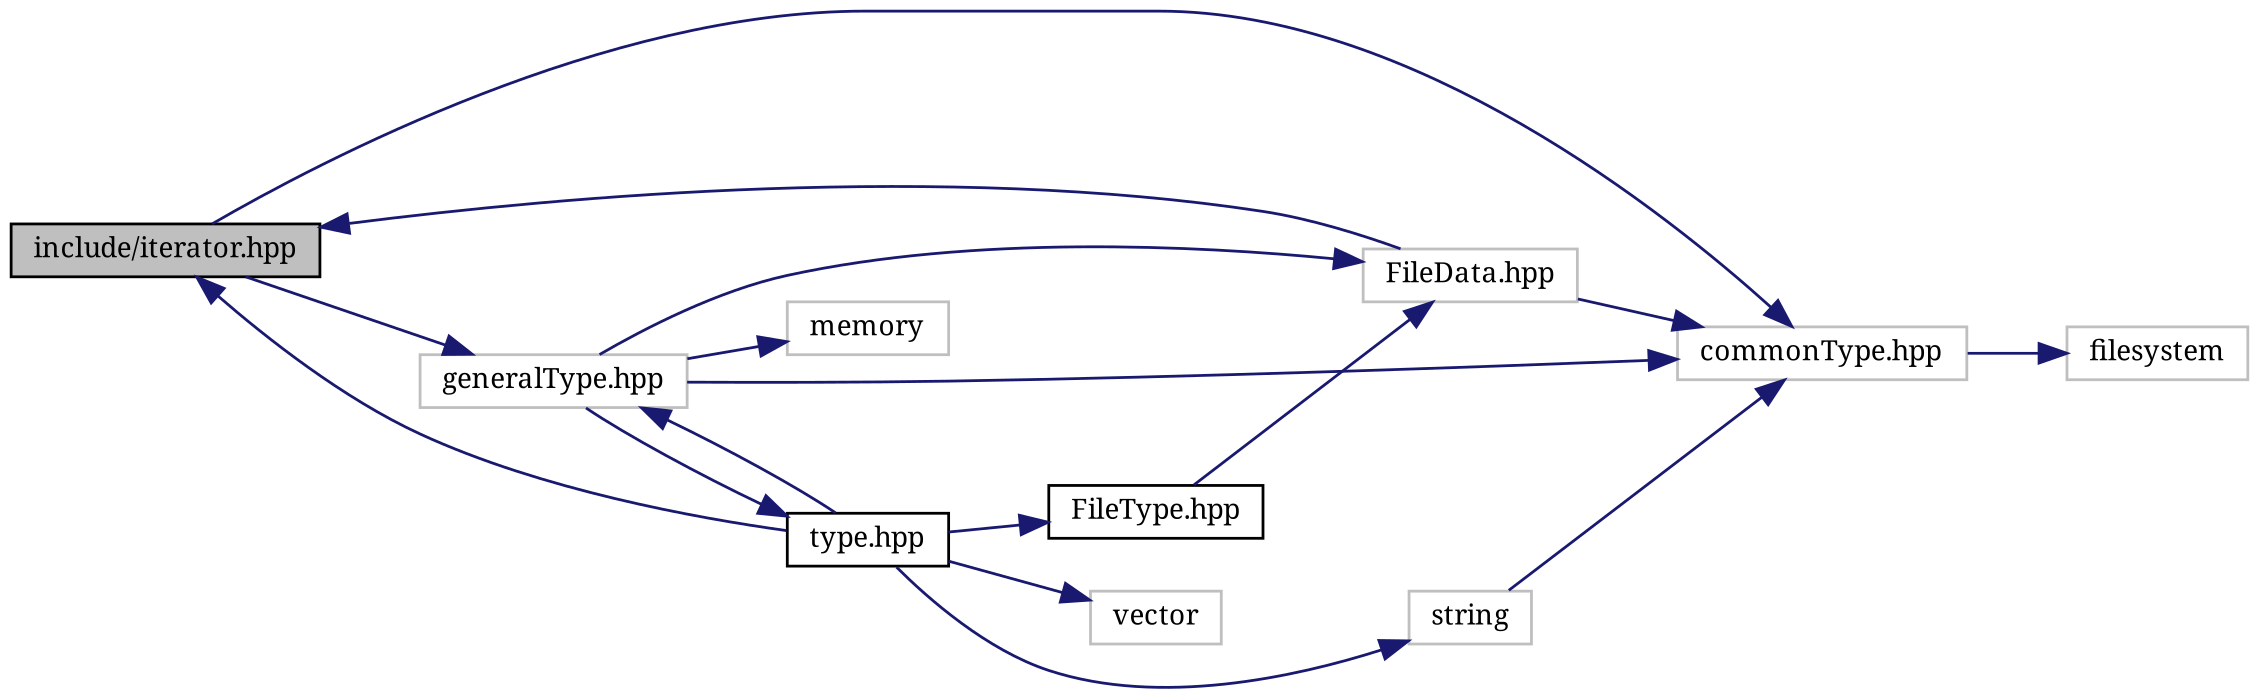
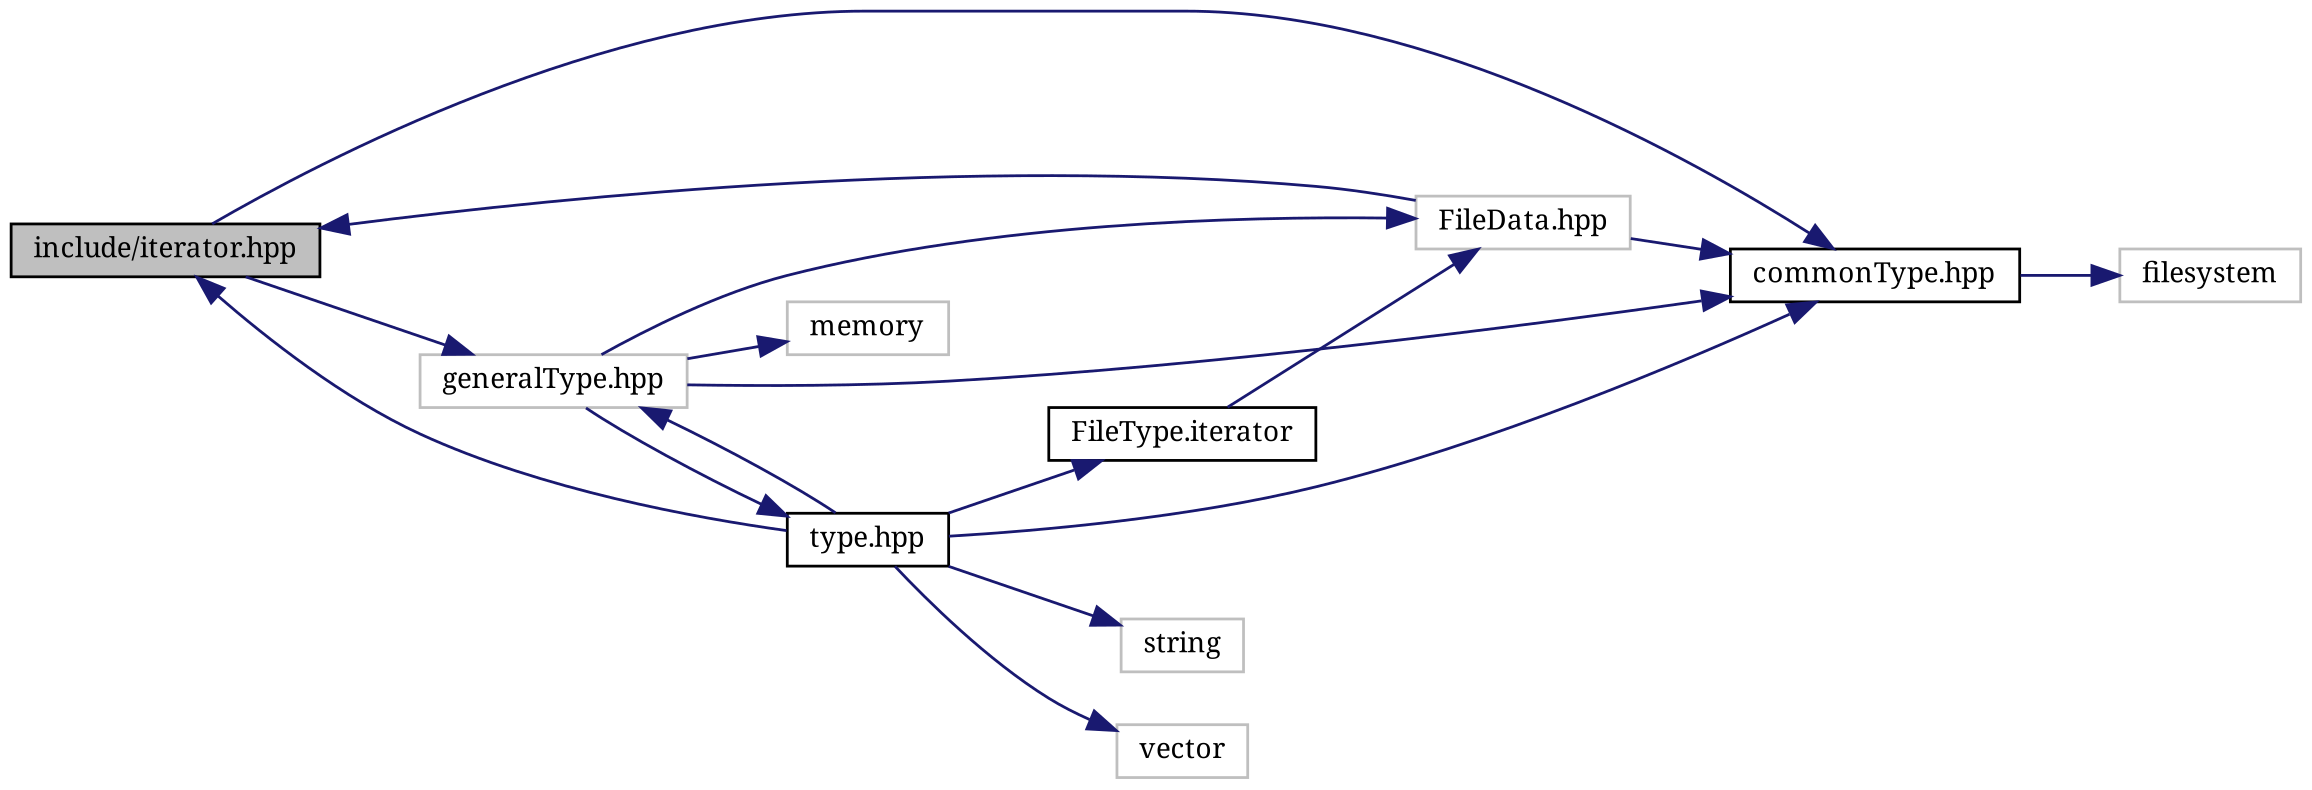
node "commonType.hpp": color grey75 -> black
edge "string" -> "commonType.hpp": now "type.hpp" -> "commonType.hpp"
node "FileType.hpp": label "FileType.hpp" -> "FileType.iterator"
